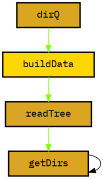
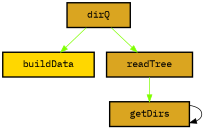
edge "buildData" -> "readTree": now "dirQ" -> "readTree"
